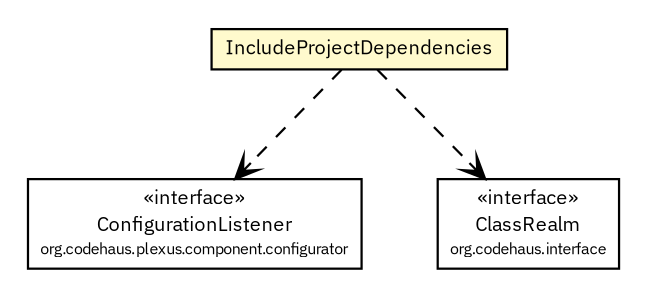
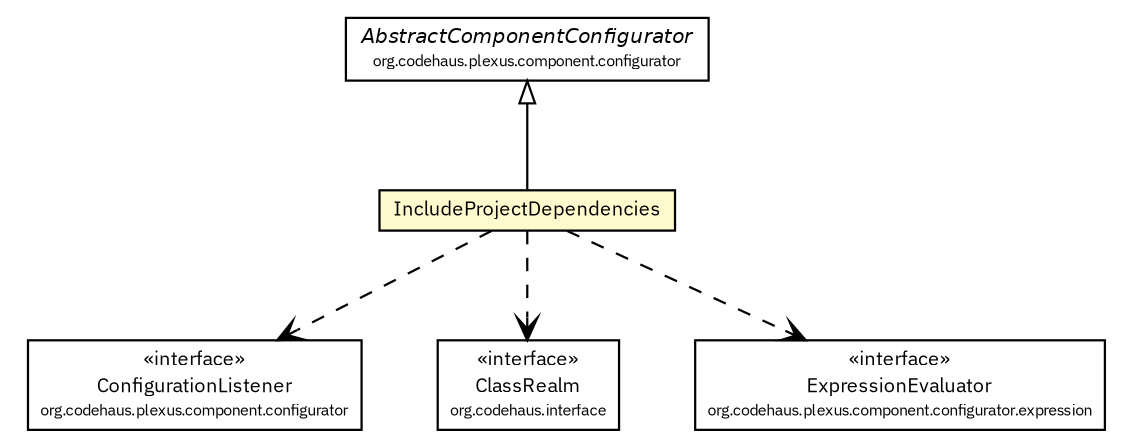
node "AbstractComponentConfigurator": added
node "ExpressionEvaluator": added
